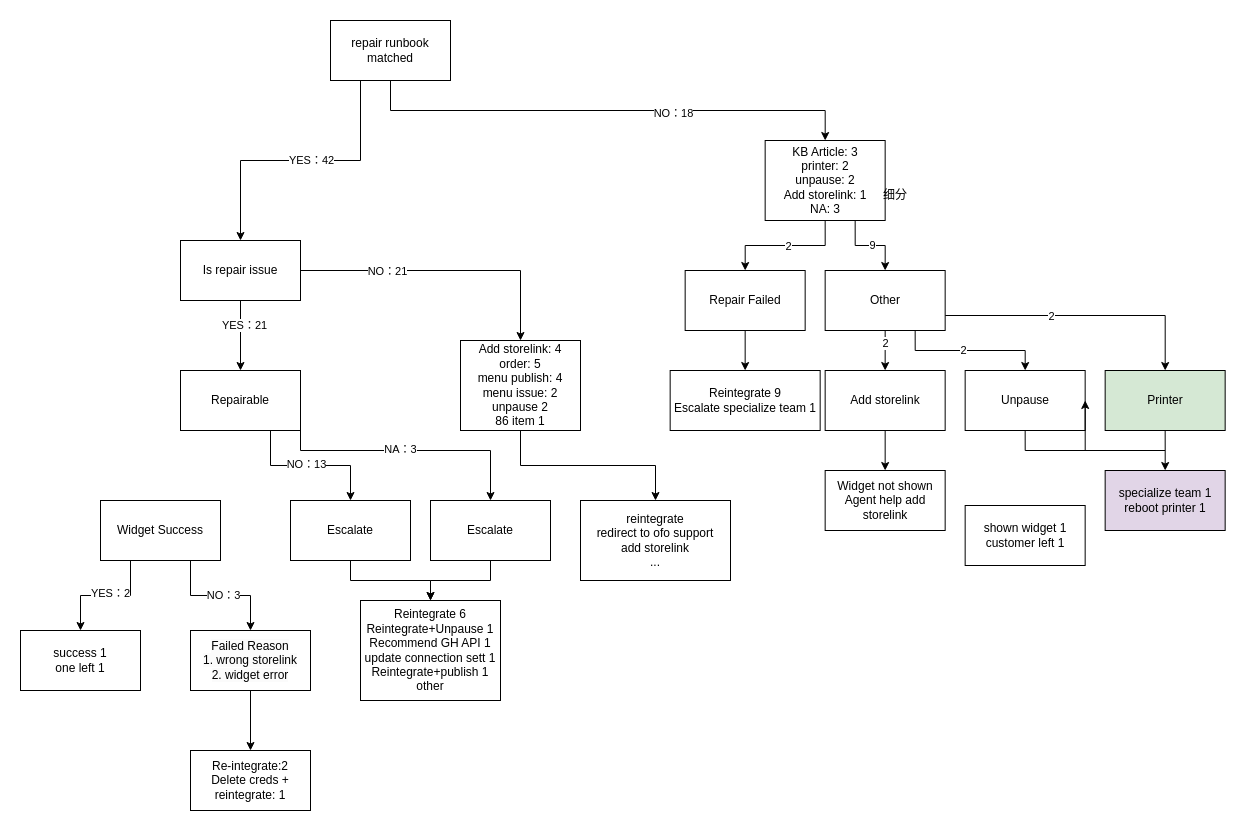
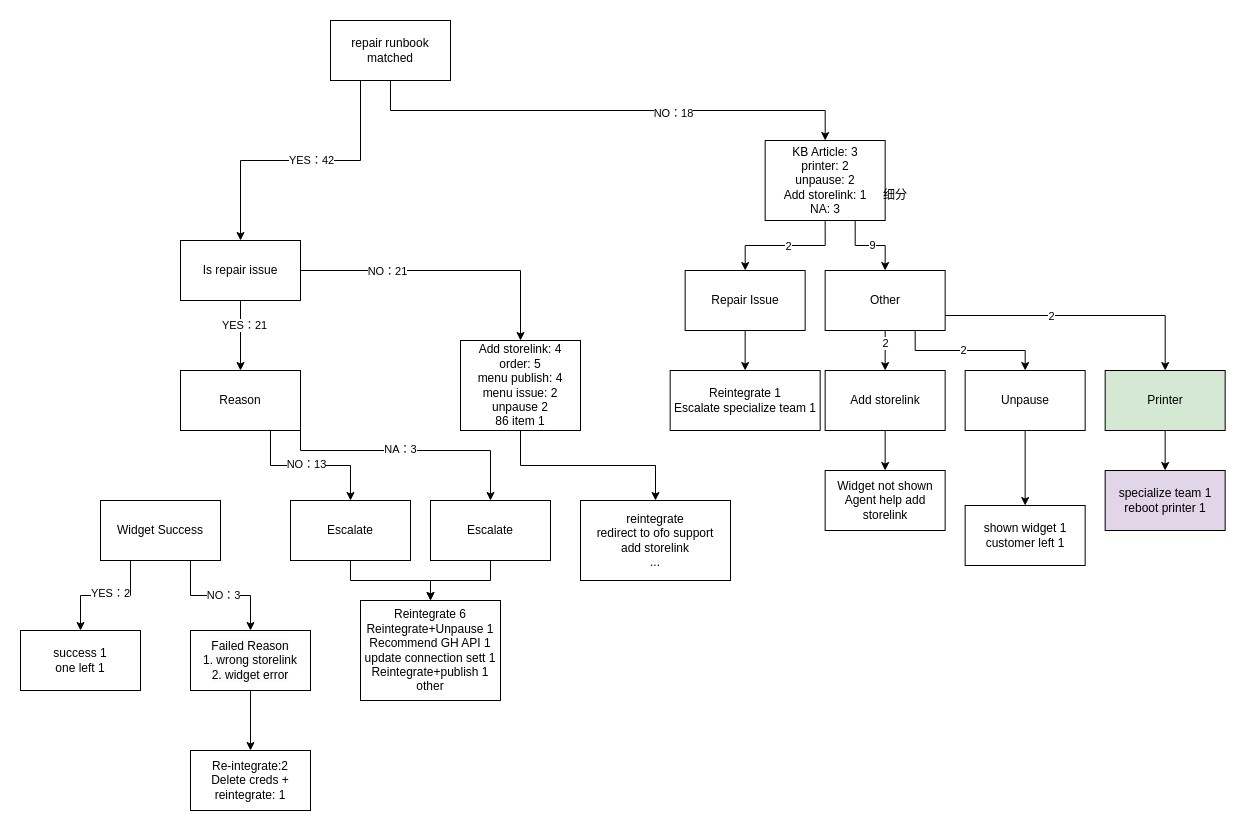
node "Repair Failed": label "Repair Failed" -> "Repair Issue"
node "Repairable": label "Repairable" -> "Reason"
node "Reintegrate 9 Escalate specialize team 1": label "Reintegrate 9 Escalate specialize team 1" -> "Reintegrate 1 Escalate specialize team 1"
edge "Printer" -> "Unpause": now "Printer" -> "specialize team 1 reboot printer 1"
edge "Unpause" -> "specialize team 1 reboot printer 1": now "Unpause" -> "shown widget 1 customer left 1"
